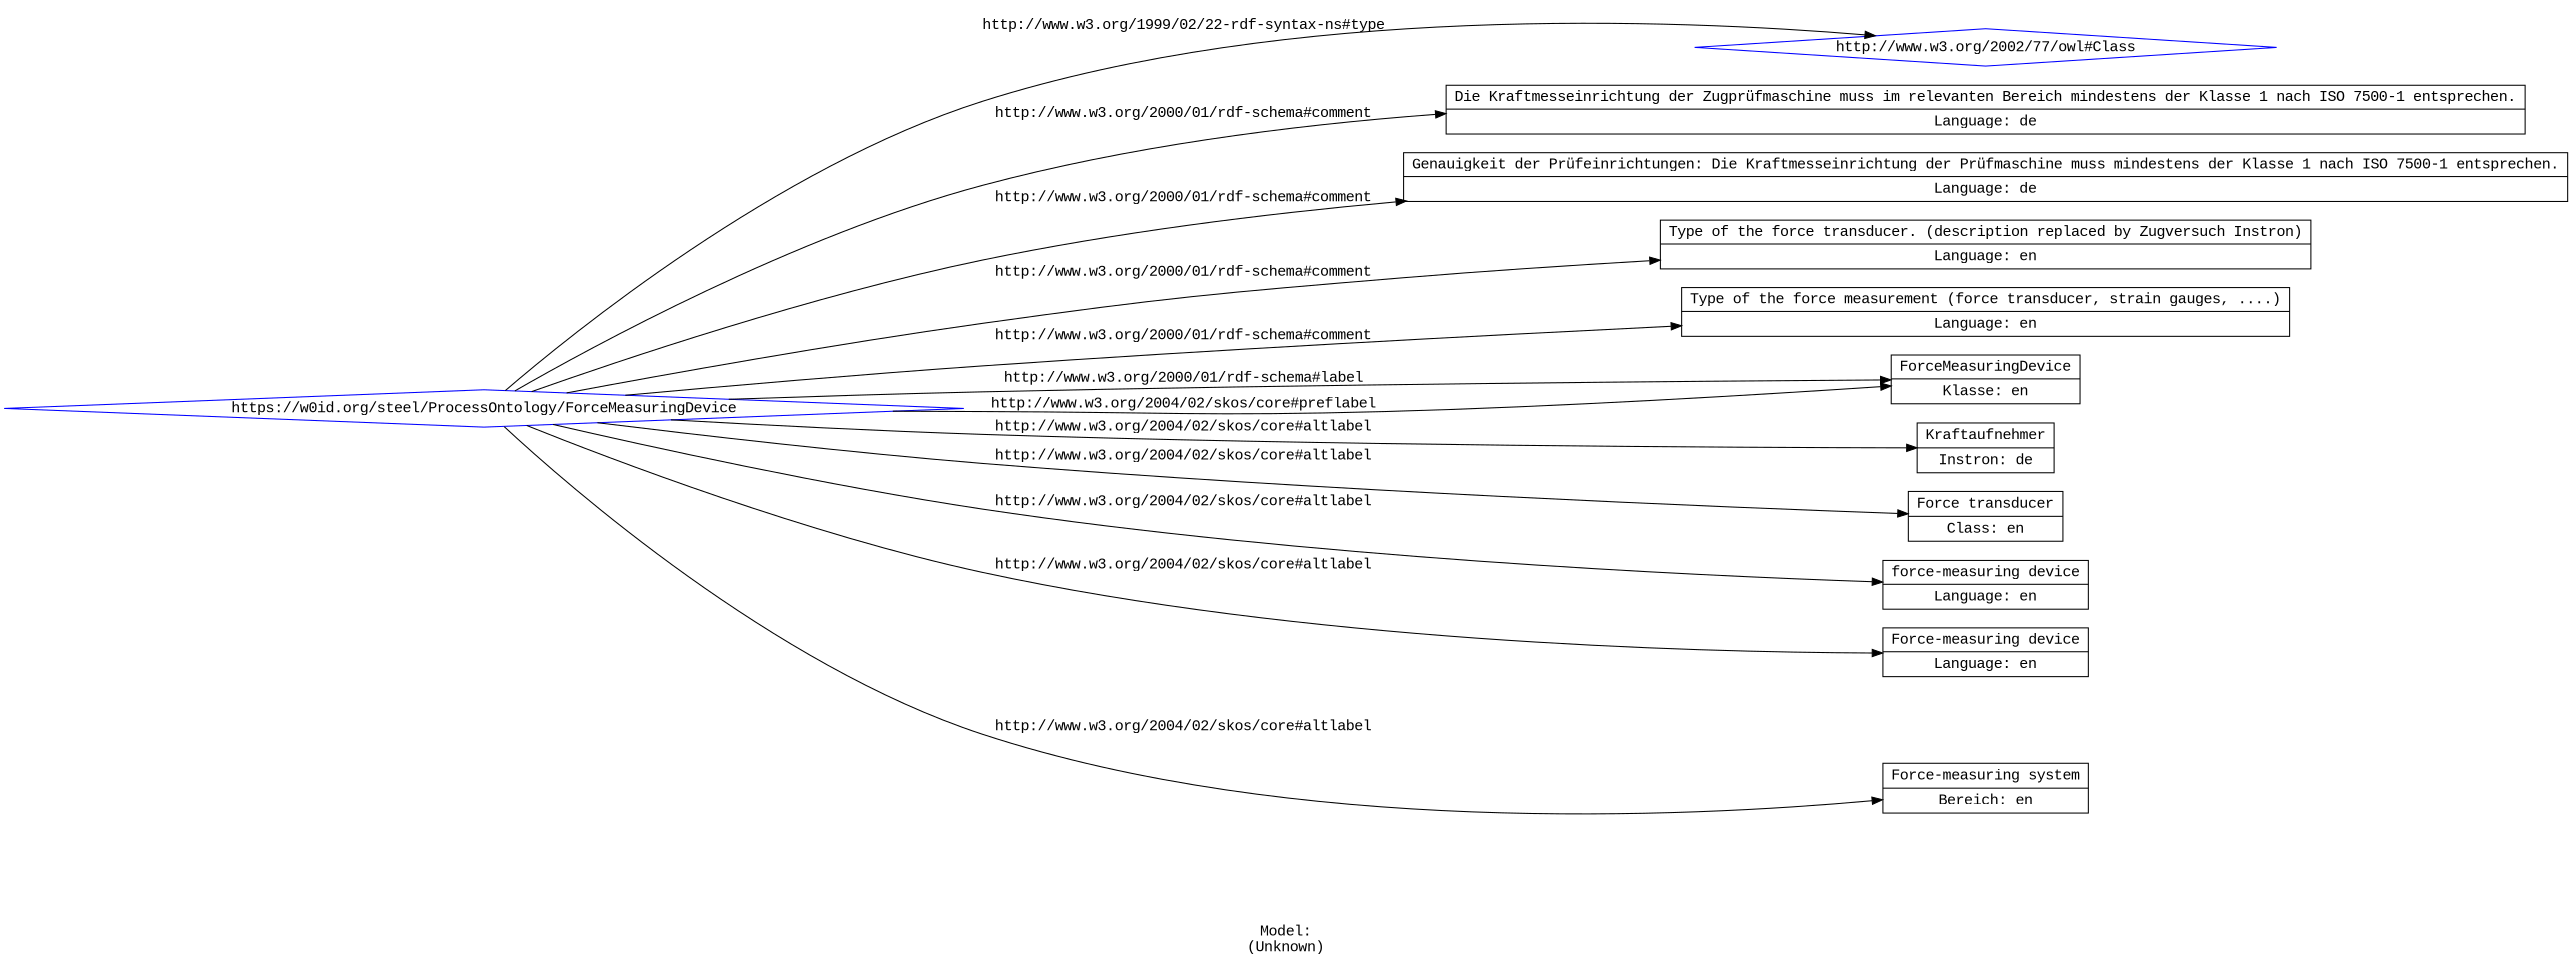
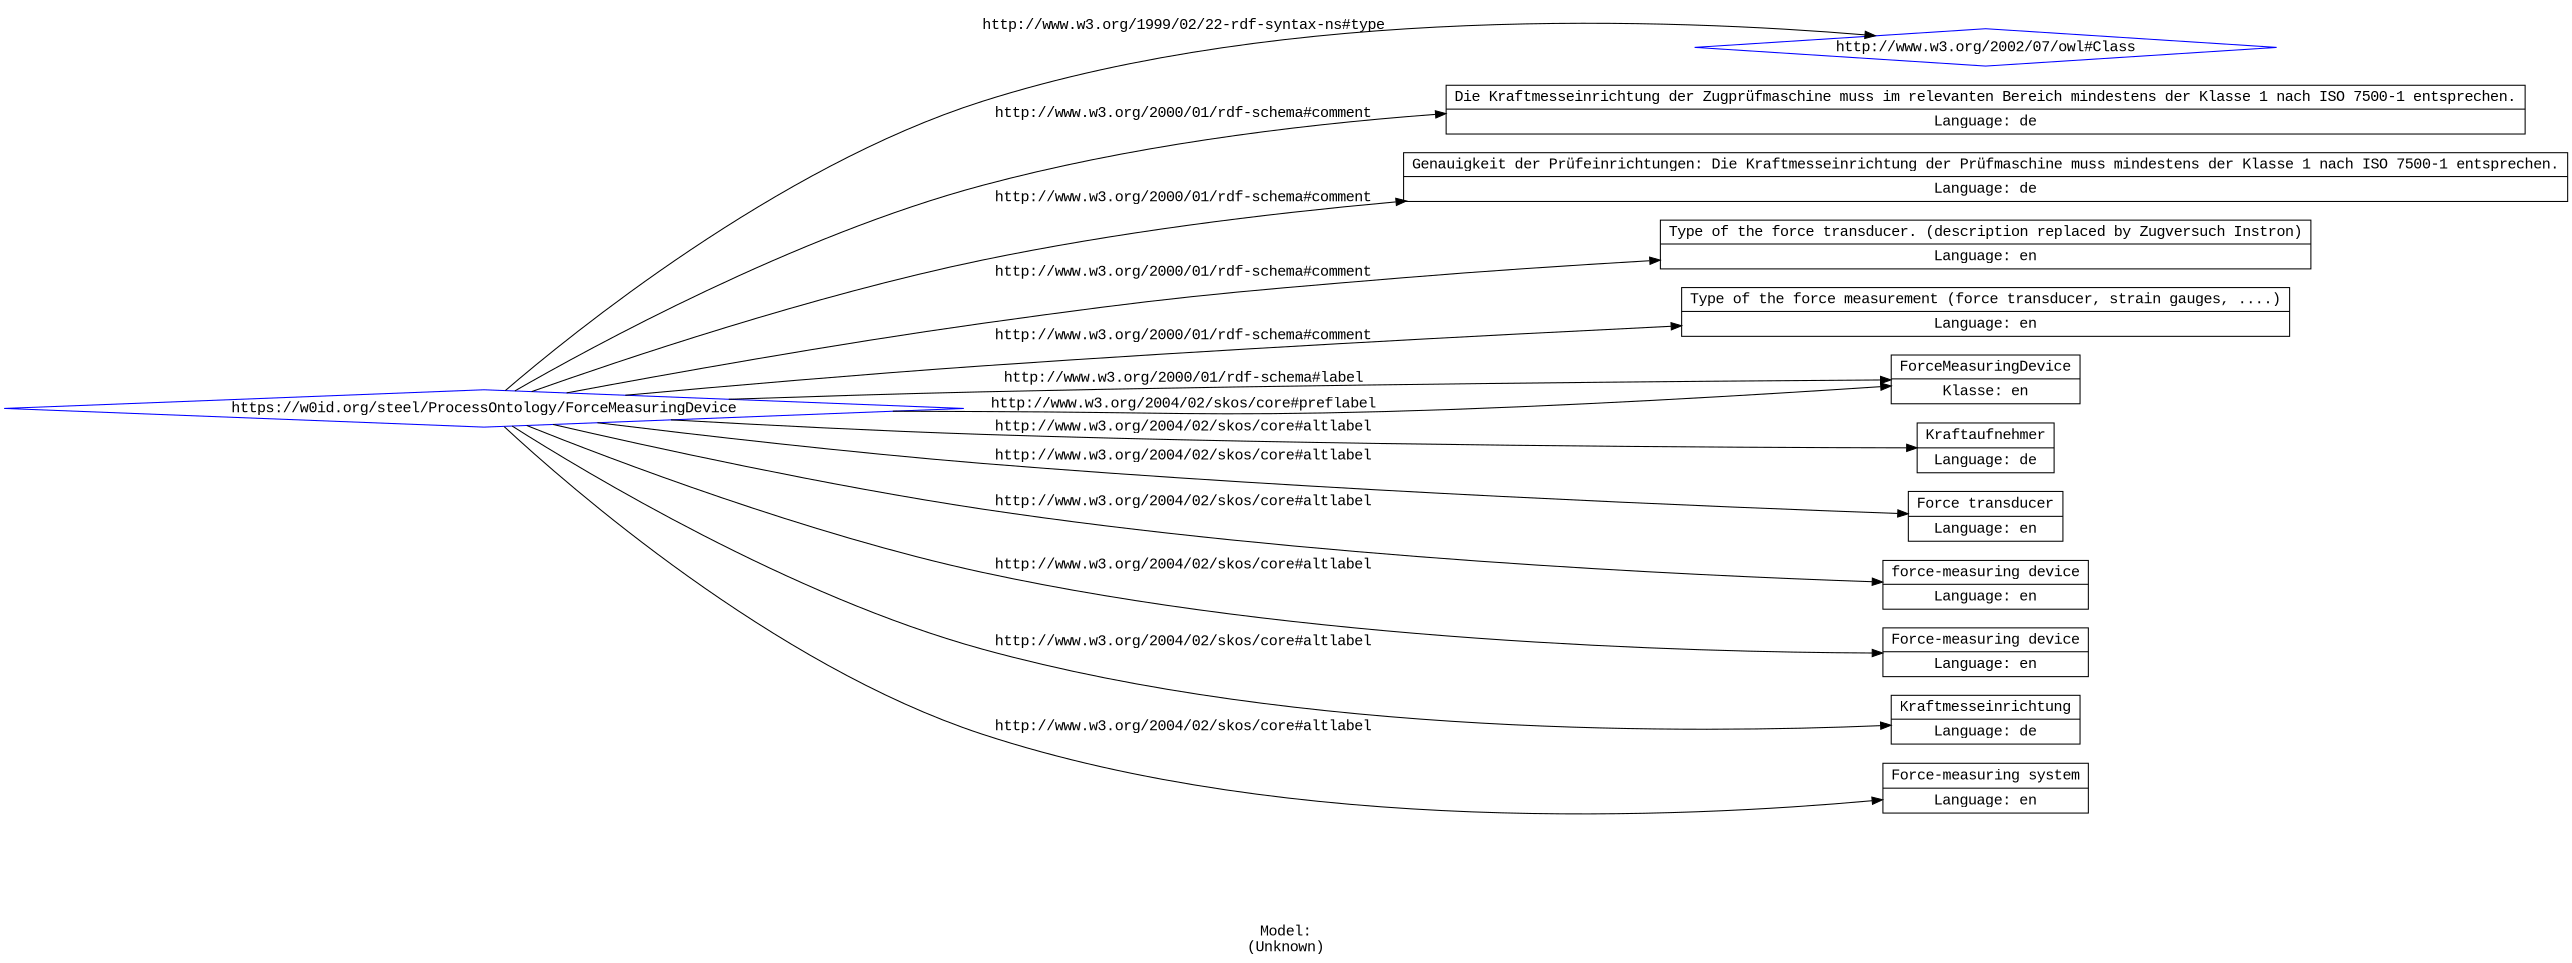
node "http://www.w3.org/2002/77/owl#Class": label "http://www.w3.org/2002/77/owl#Class" -> "http://www.w3.org/2002/07/owl#Class"
node "Kraftaufnehmer": text "Instron: de" -> "Language: de"
node "Force transducer": text "Class: en" -> "Language: en"
node "Kraftmesseinrichtung": added
node "Force-measuring system": text "Bereich: en" -> "Language: en"
